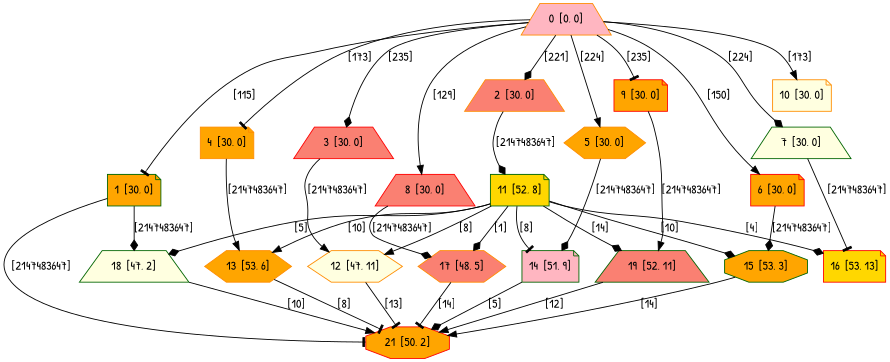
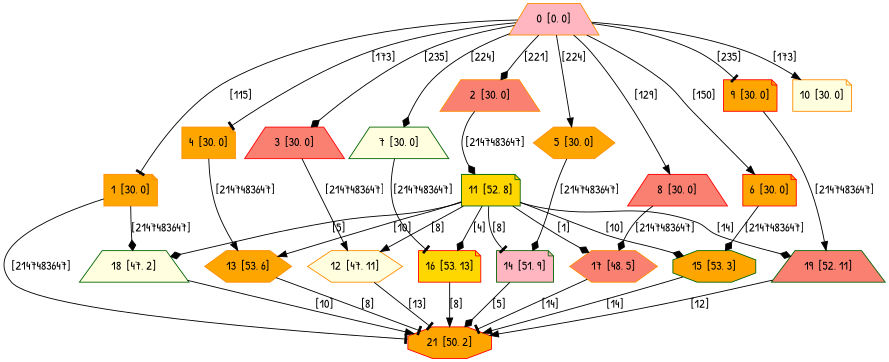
node "1  [30, 0]": color darkgreen -> darkorange
edge "16  [53, 13]" -> "21  [50, 2]": added, label "[8]"
